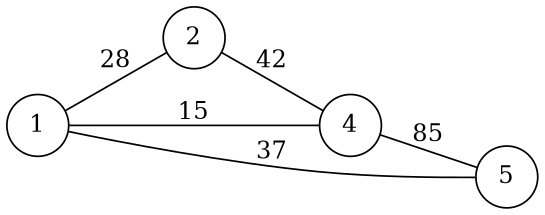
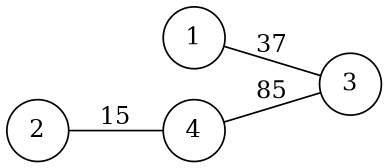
edge "2" -- "4": label "42" -> "15"
edge "2" -- "1": removed, label "28"
edge "1" -- "4": removed, label "15"
node "5": label "5" -> "3"
